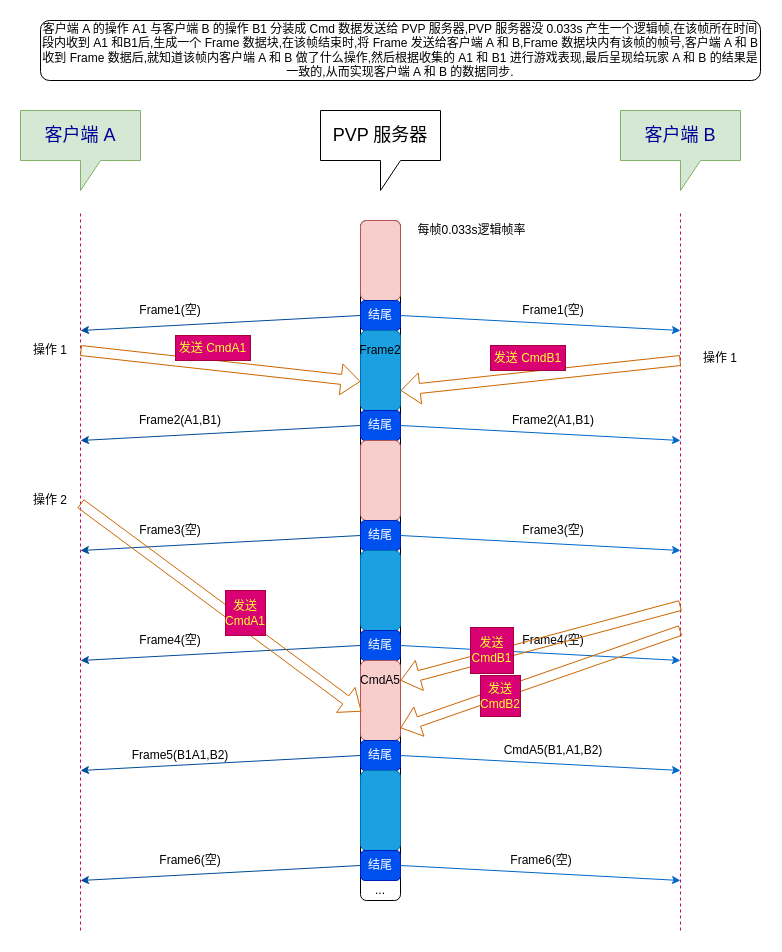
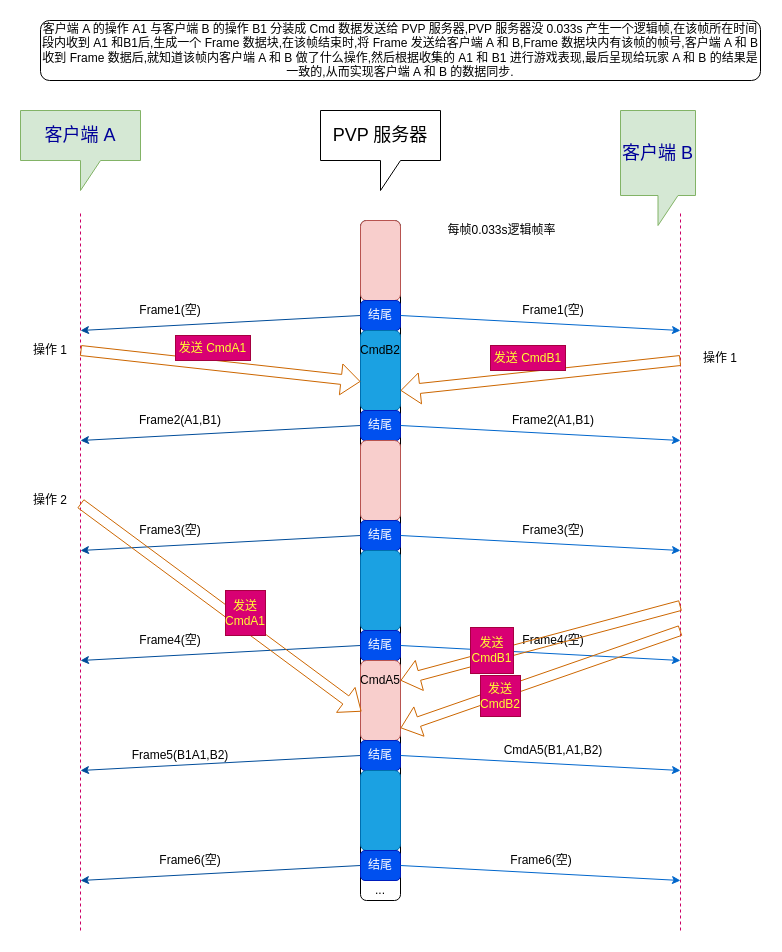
node "客户端 B": size 120x80 -> 75x115
node "每帧0.033s逻辑帧率": moved (472, 231) -> (502, 231)
node "Frame2": label "Frame2" -> "CmdB2"
